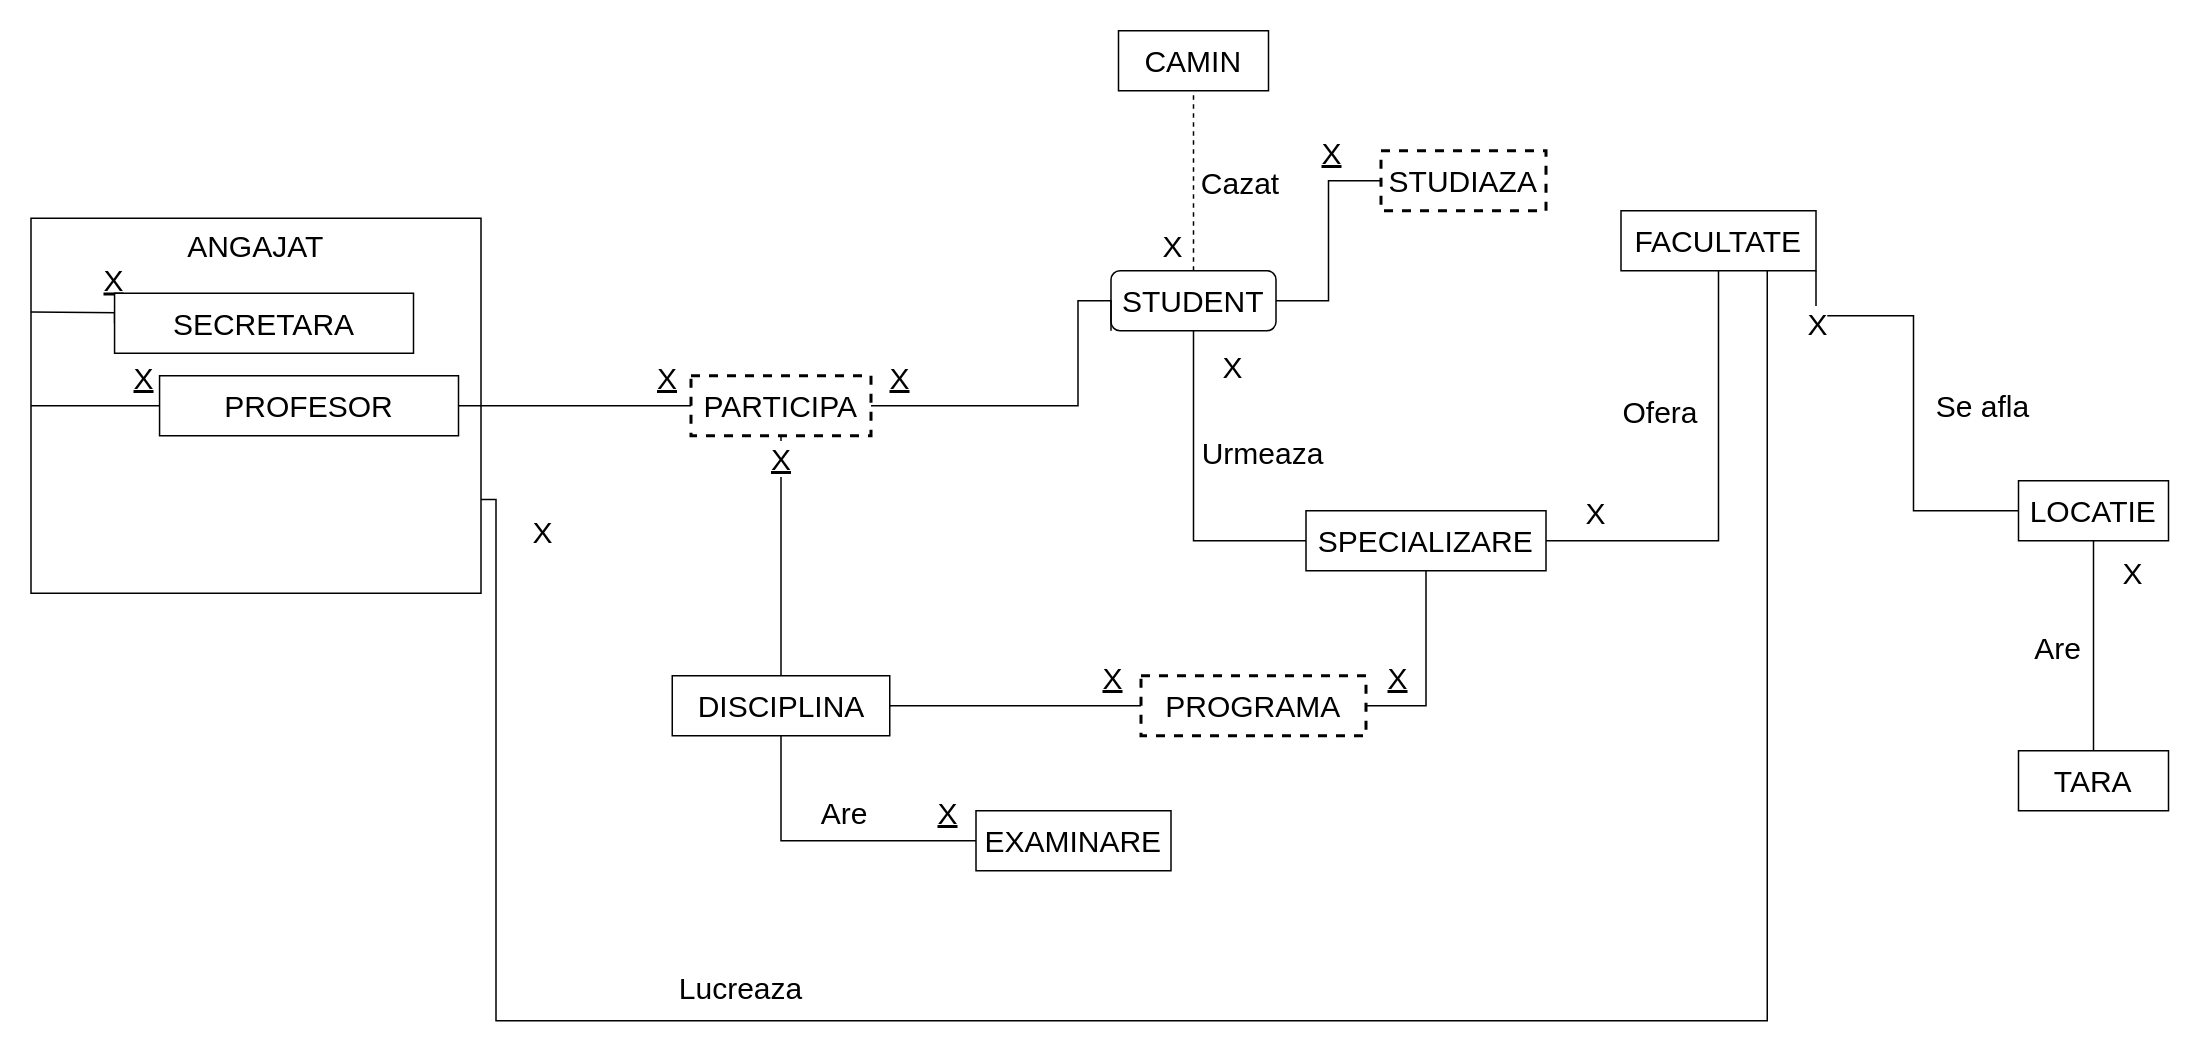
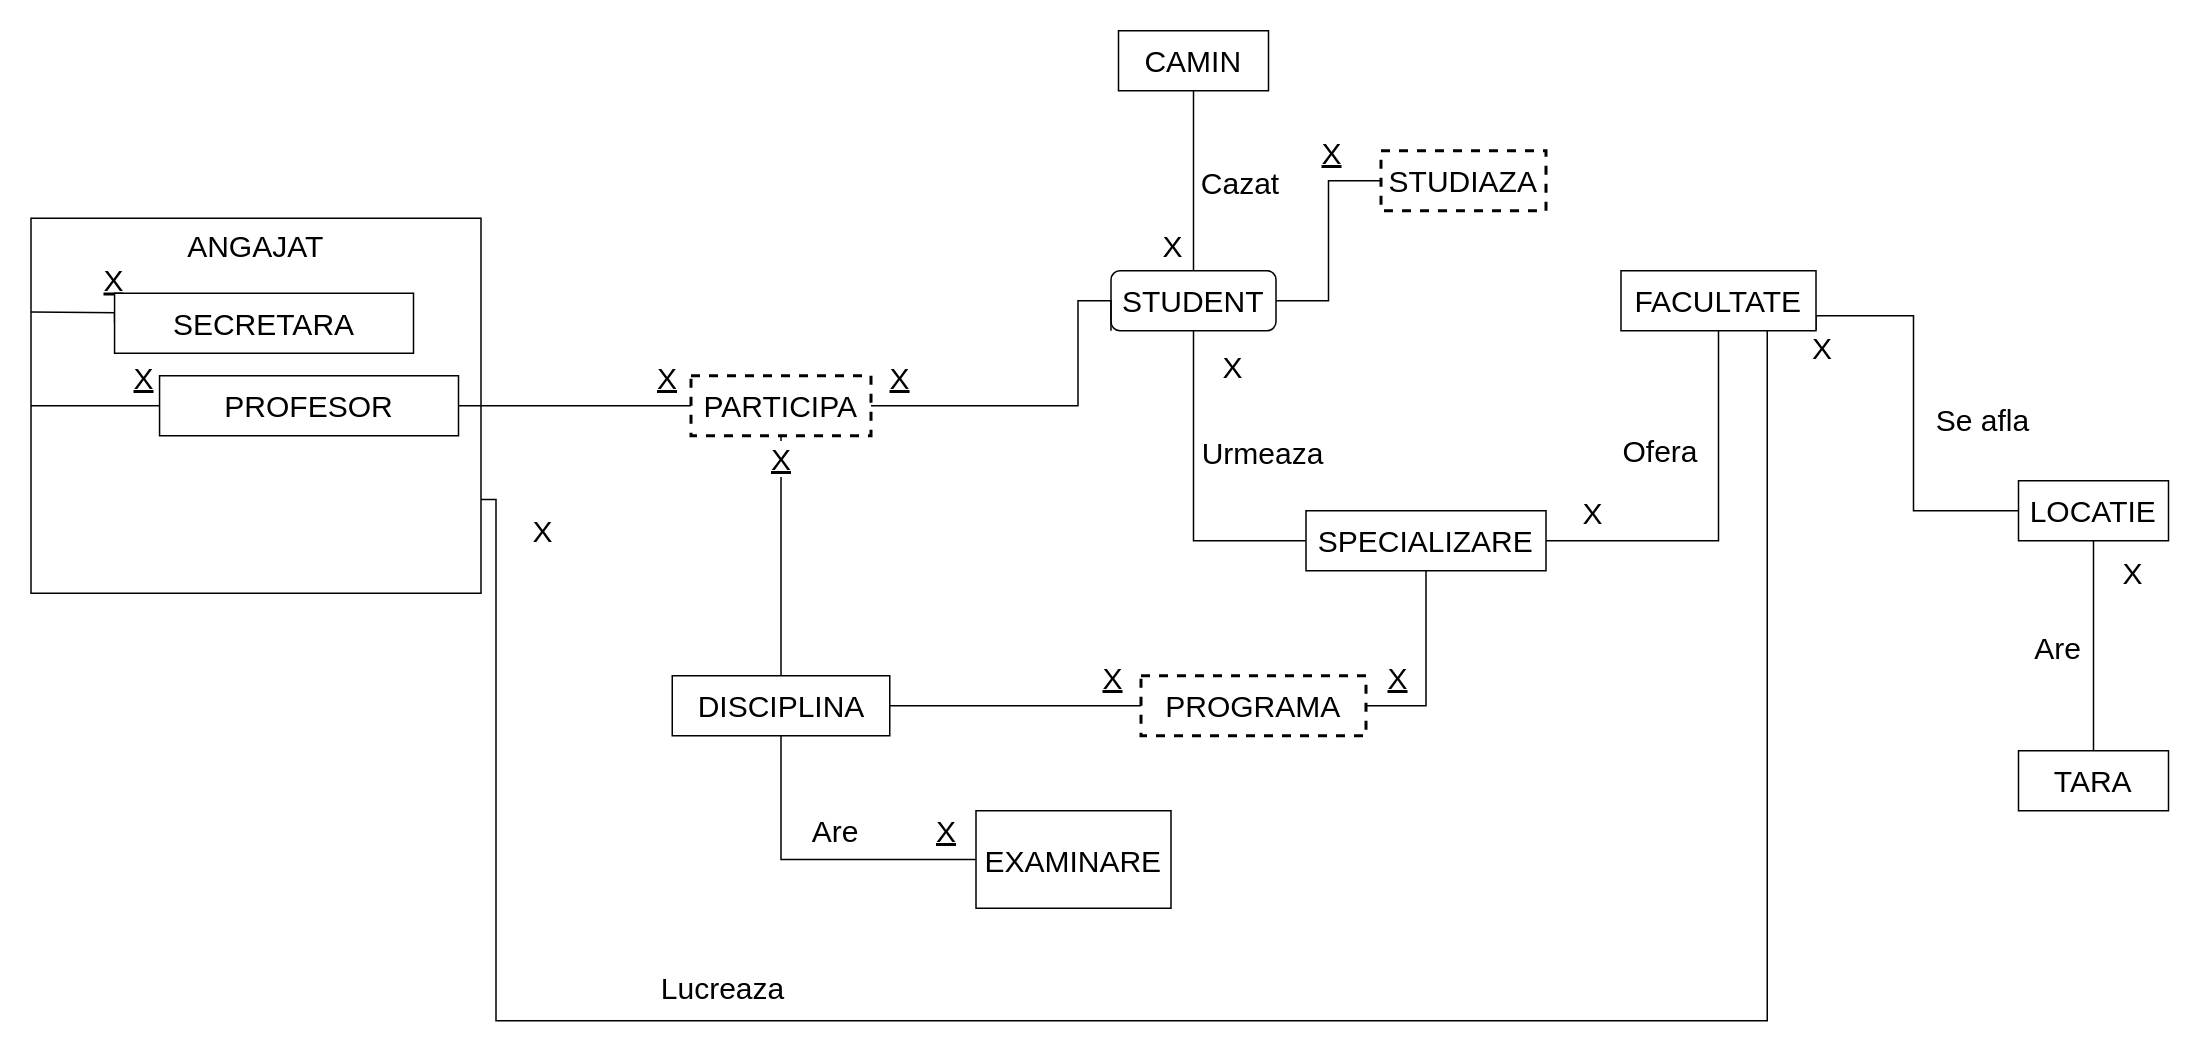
edge "CAMIN" -- "STUDENT": style dashed -> solid
node "FACULTATE": moved (1718, 241) -> (1718, 301)
node "EXAMINARE": size 195x60 -> 195x98
